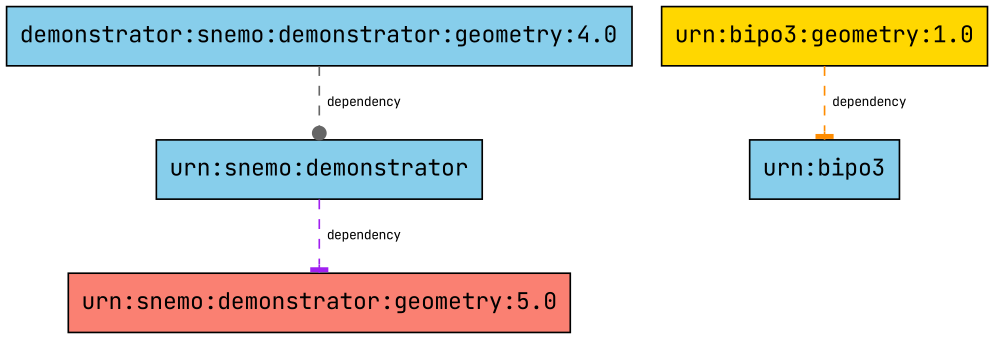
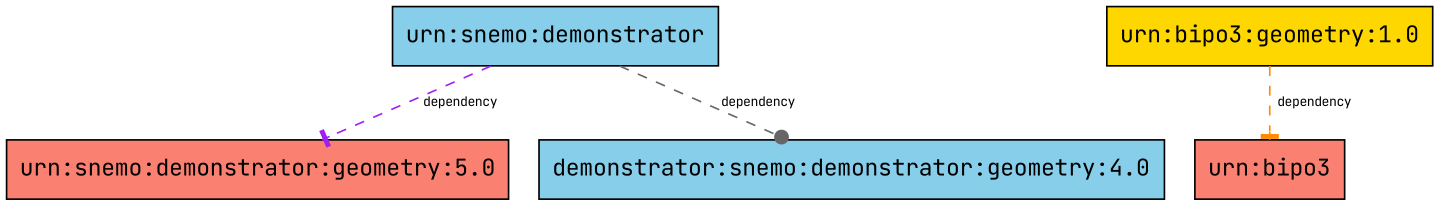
edge "demonstrator:snemo:demonstrator:geometry:4.0" -> "urn:snemo:demonstrator": reversed
node "urn:bipo3": fillcolor skyblue -> salmon
